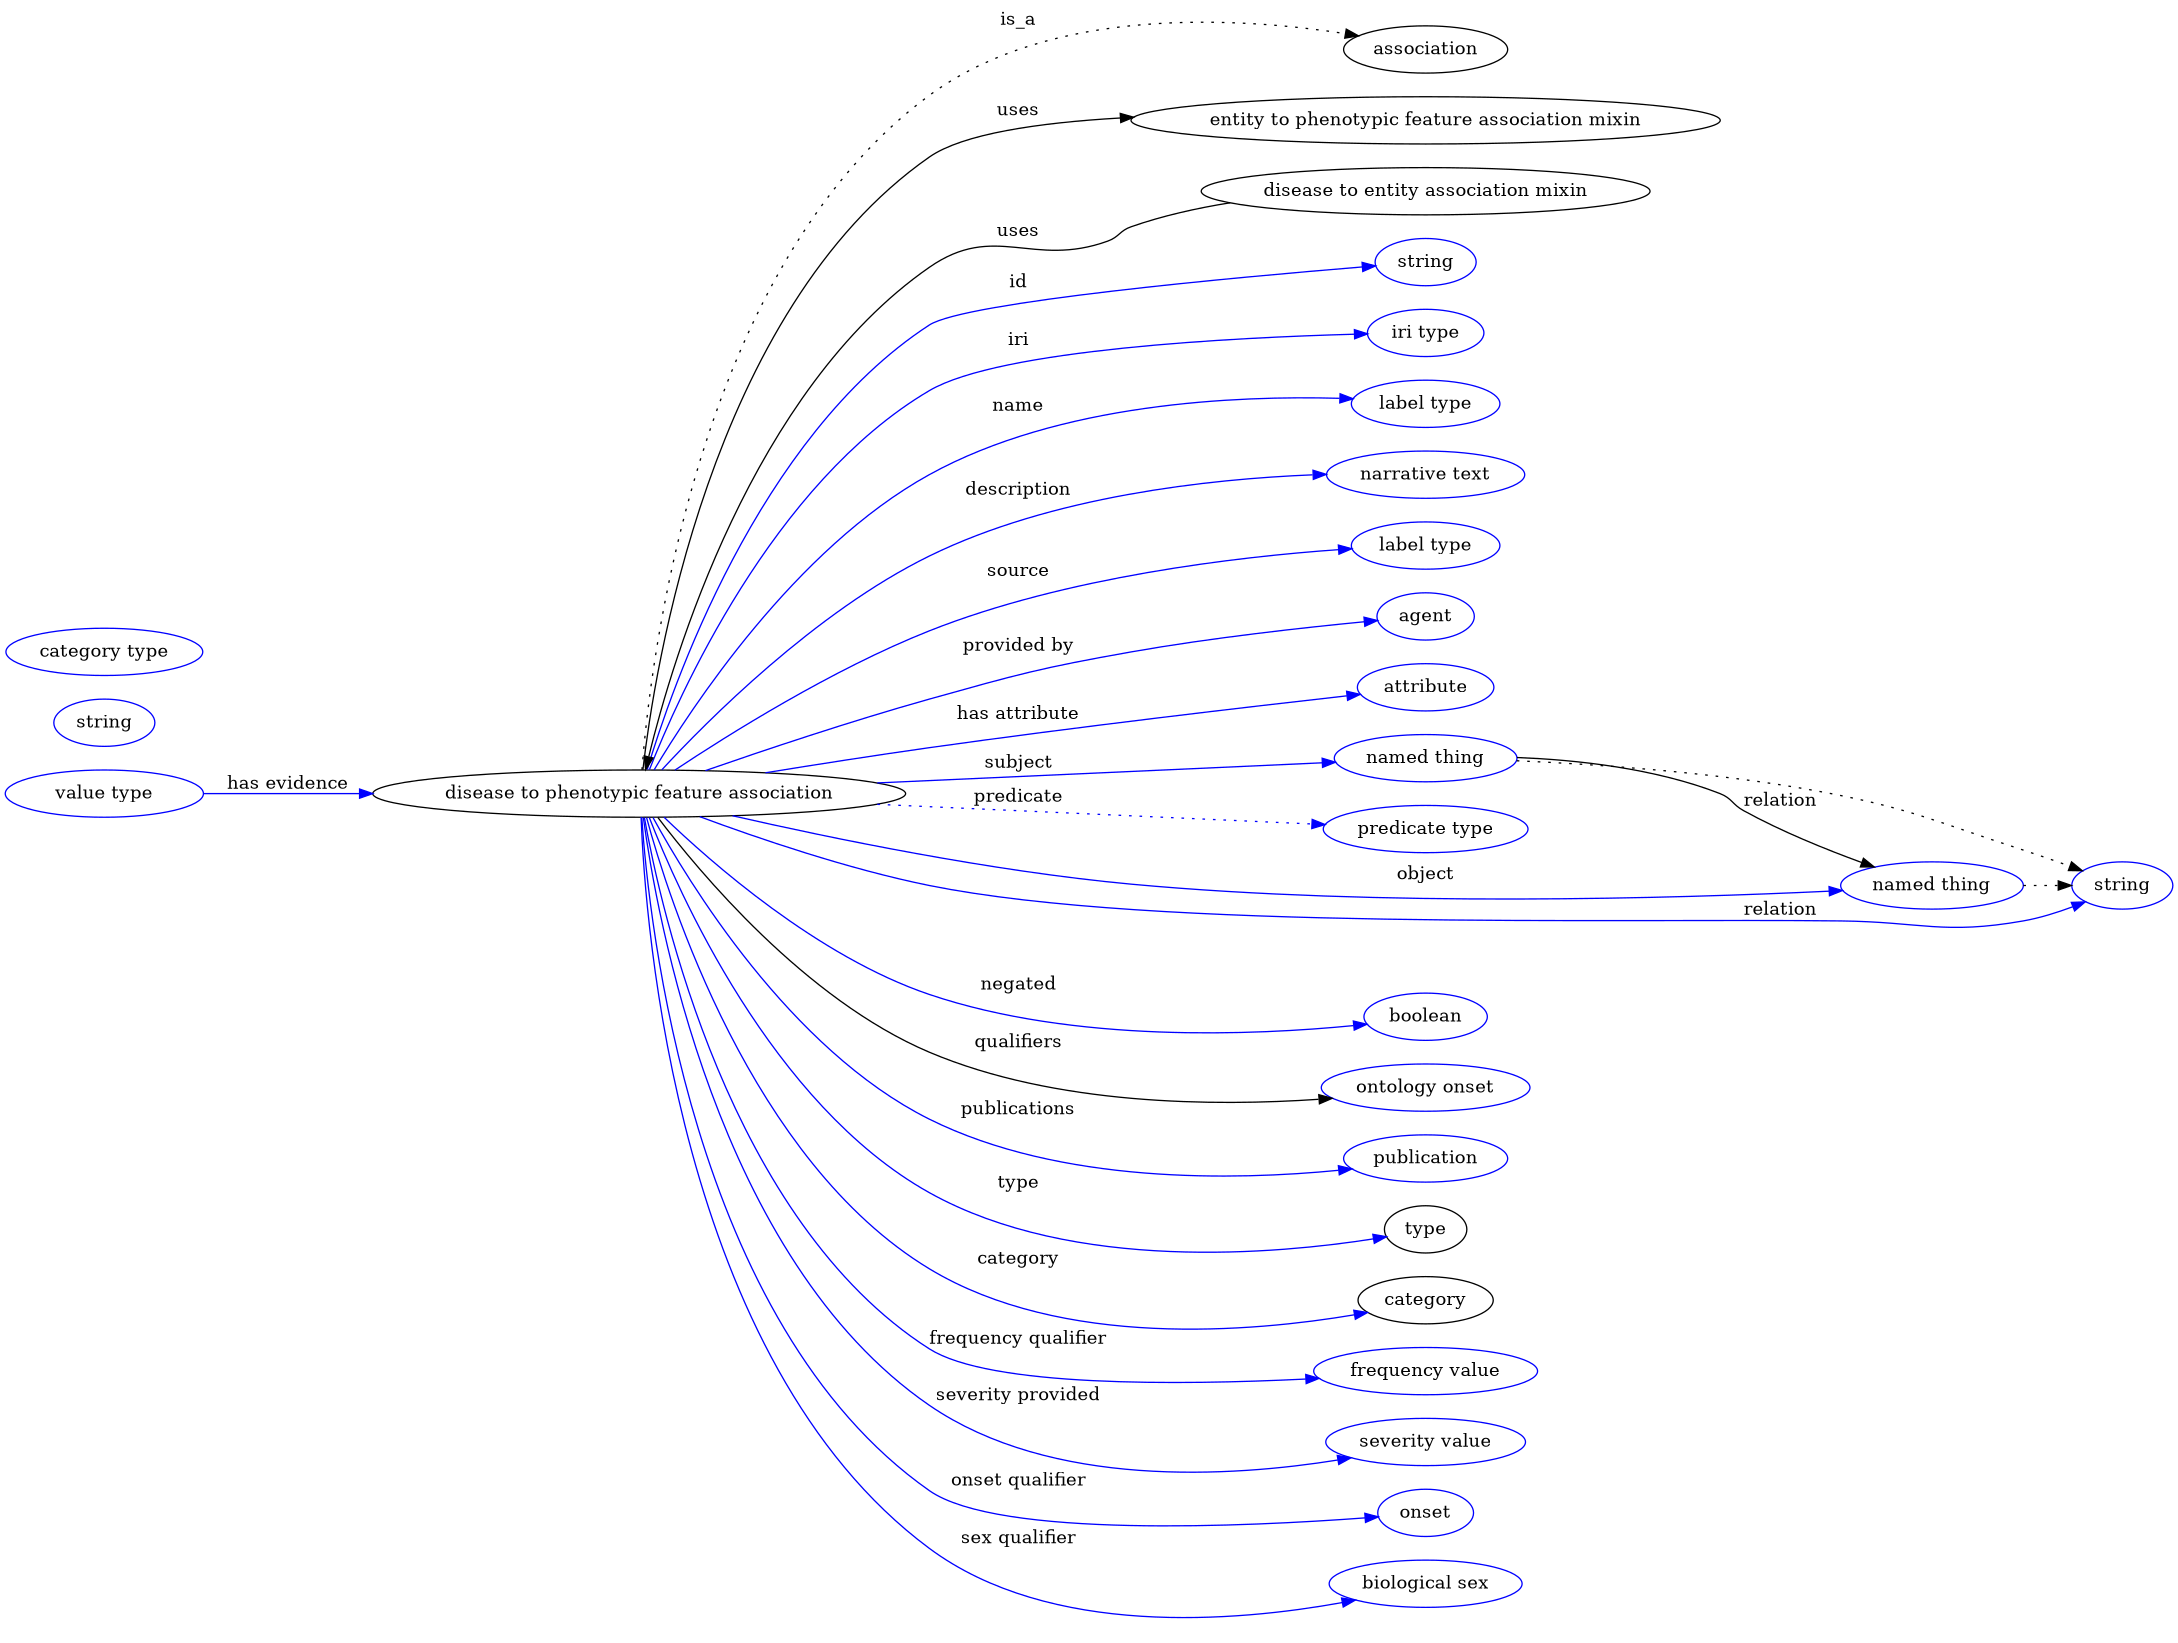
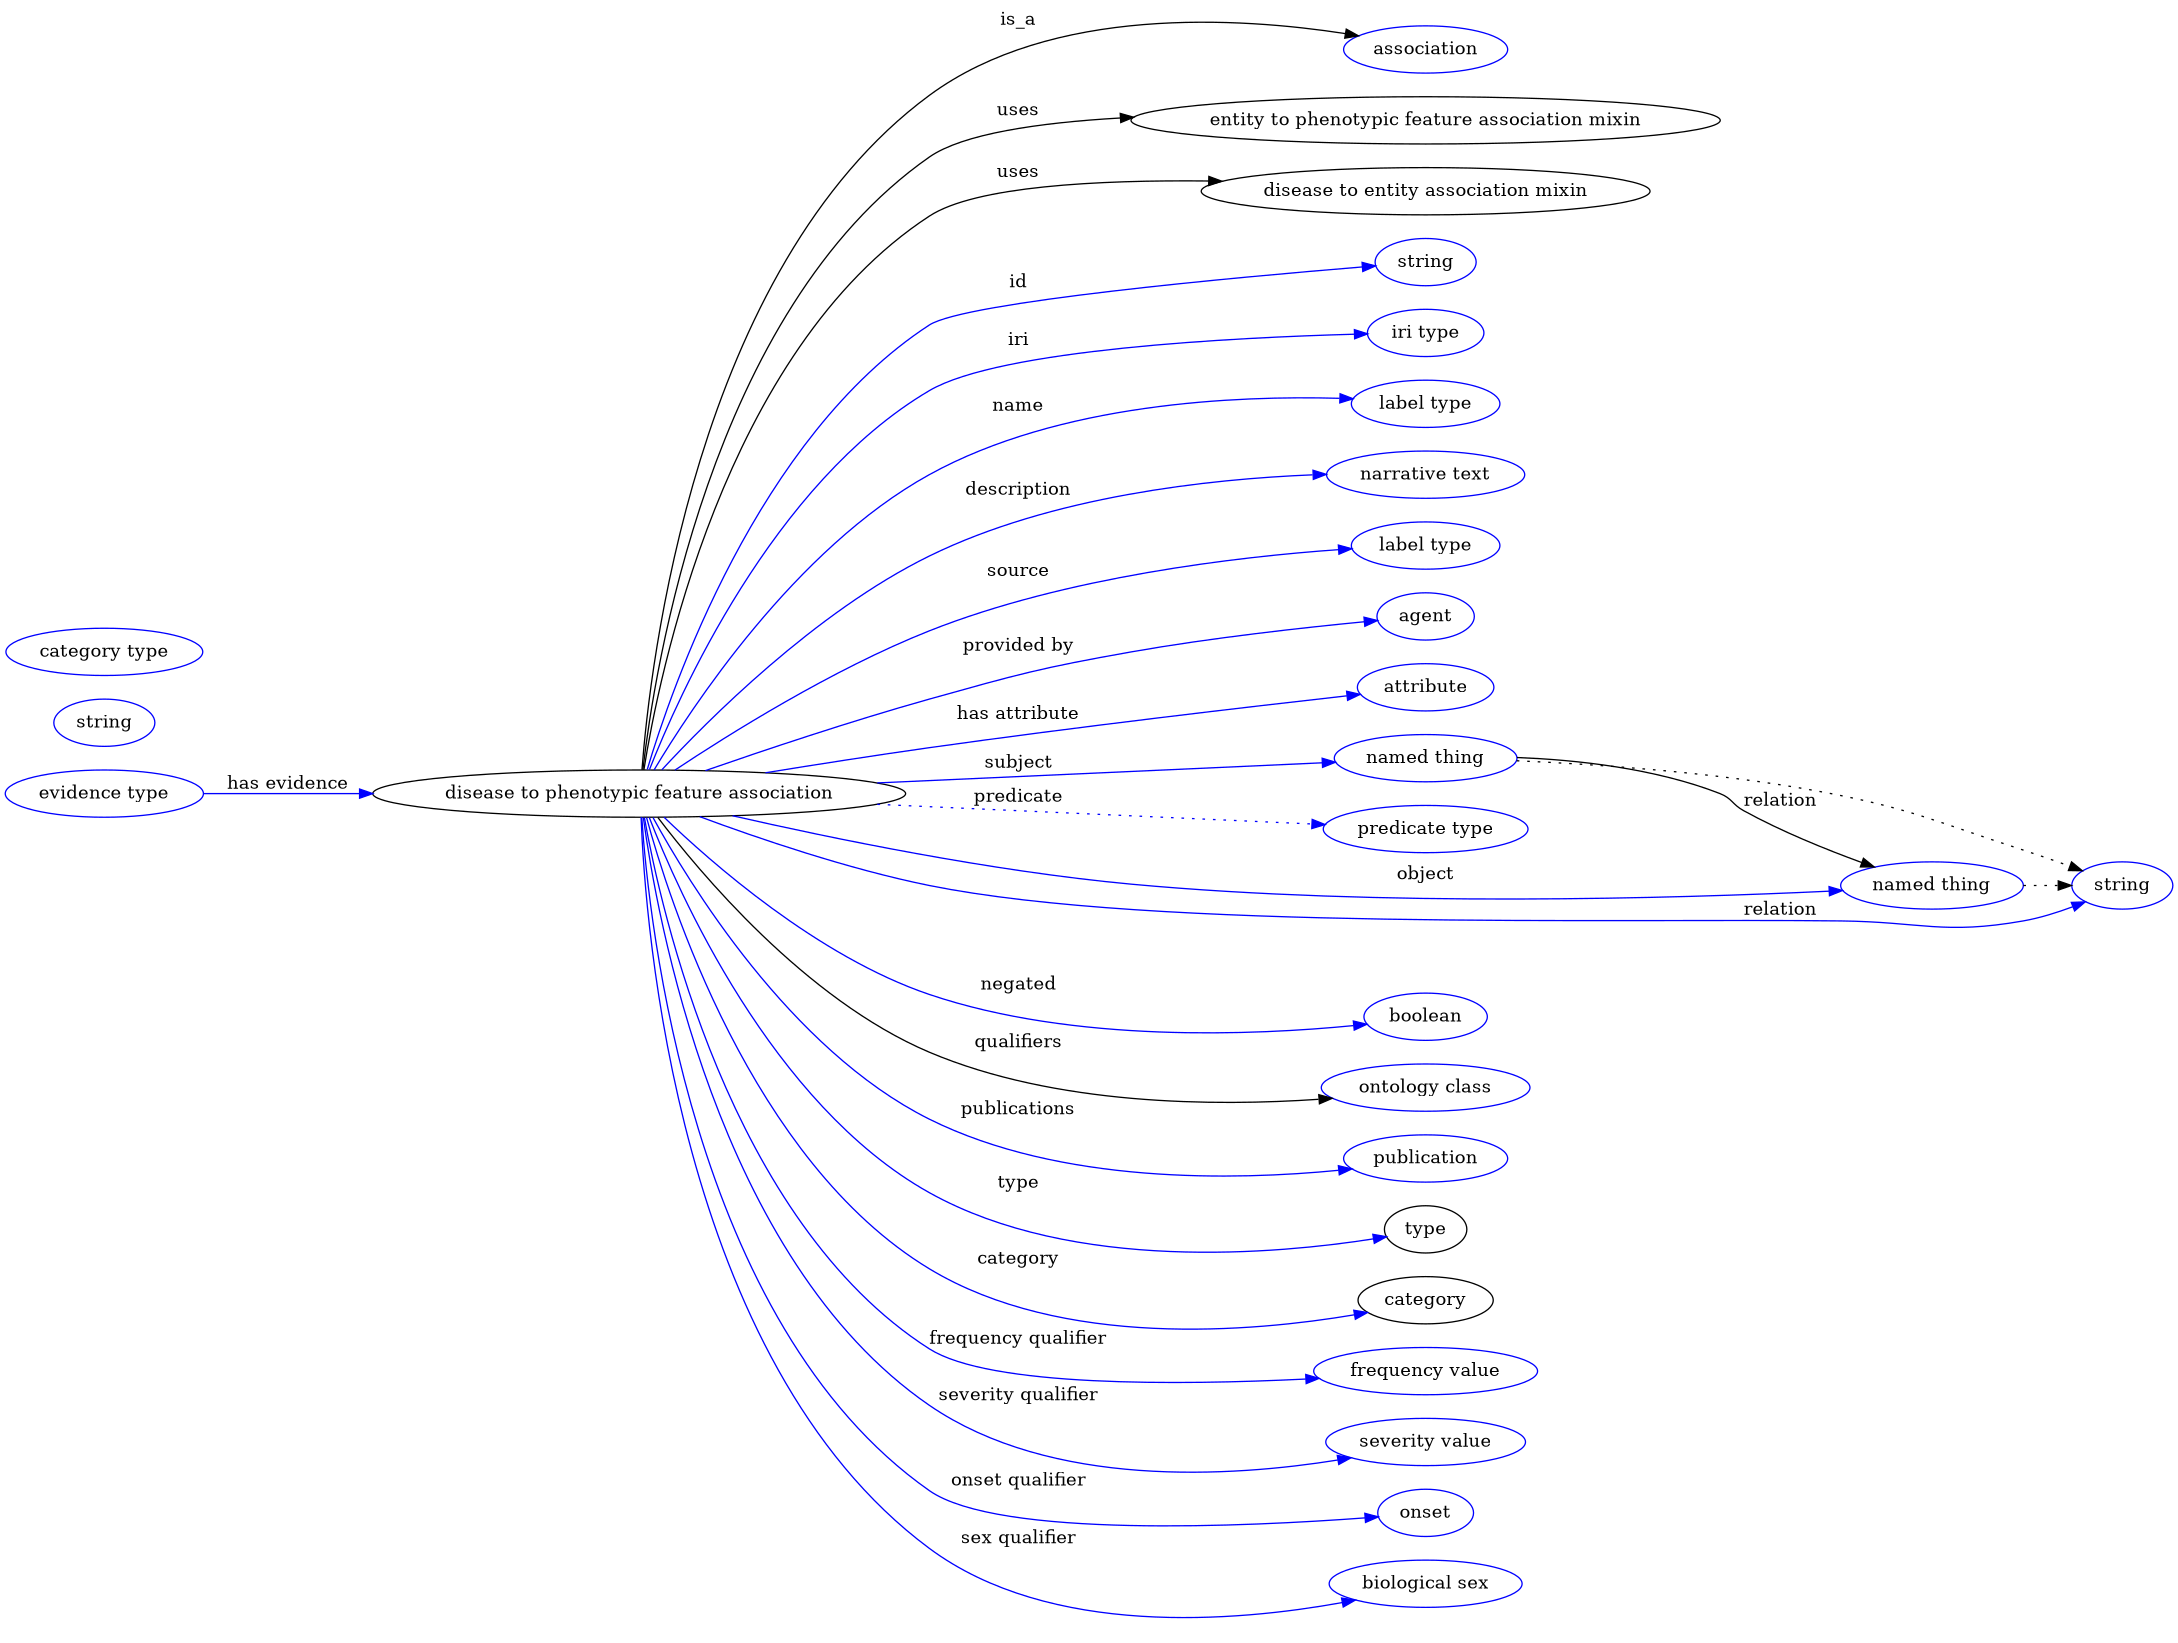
node "association": color black -> blue
edge "disease to phenotypic feature association" -> "association": style dotted -> solid
edge "disease to entity association mixin" -> "disease to phenotypic feature association": reversed
node "value type": label "value type" -> "evidence type"
node "ontology onset": label "ontology onset" -> "ontology class"
edge "disease to phenotypic feature association" -> "severity value": label "severity provided" -> "severity qualifier"
